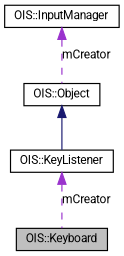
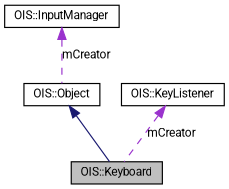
edge "OIS::KeyListener" -> "OIS::Object": now "OIS::Keyboard" -> "OIS::Object"
